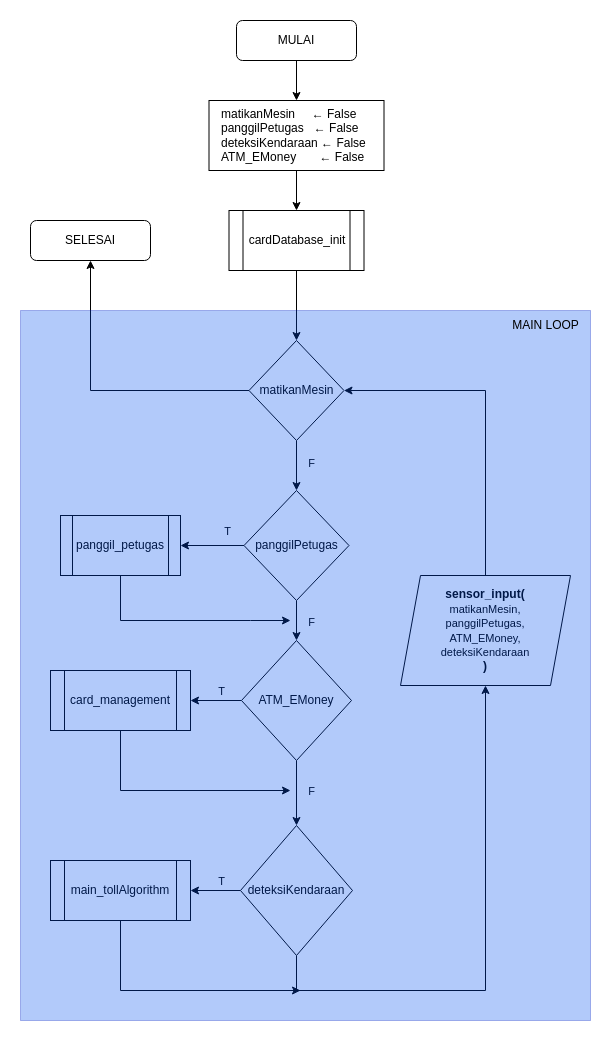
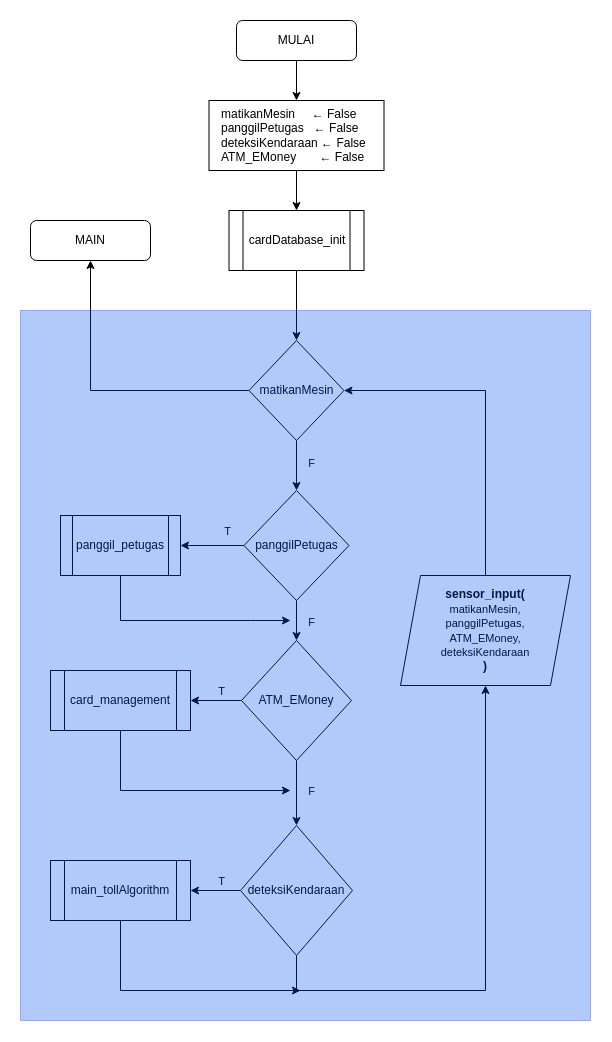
node "SELESAI": label "SELESAI" -> "MAIN"
node "MAIN LOOP": removed
